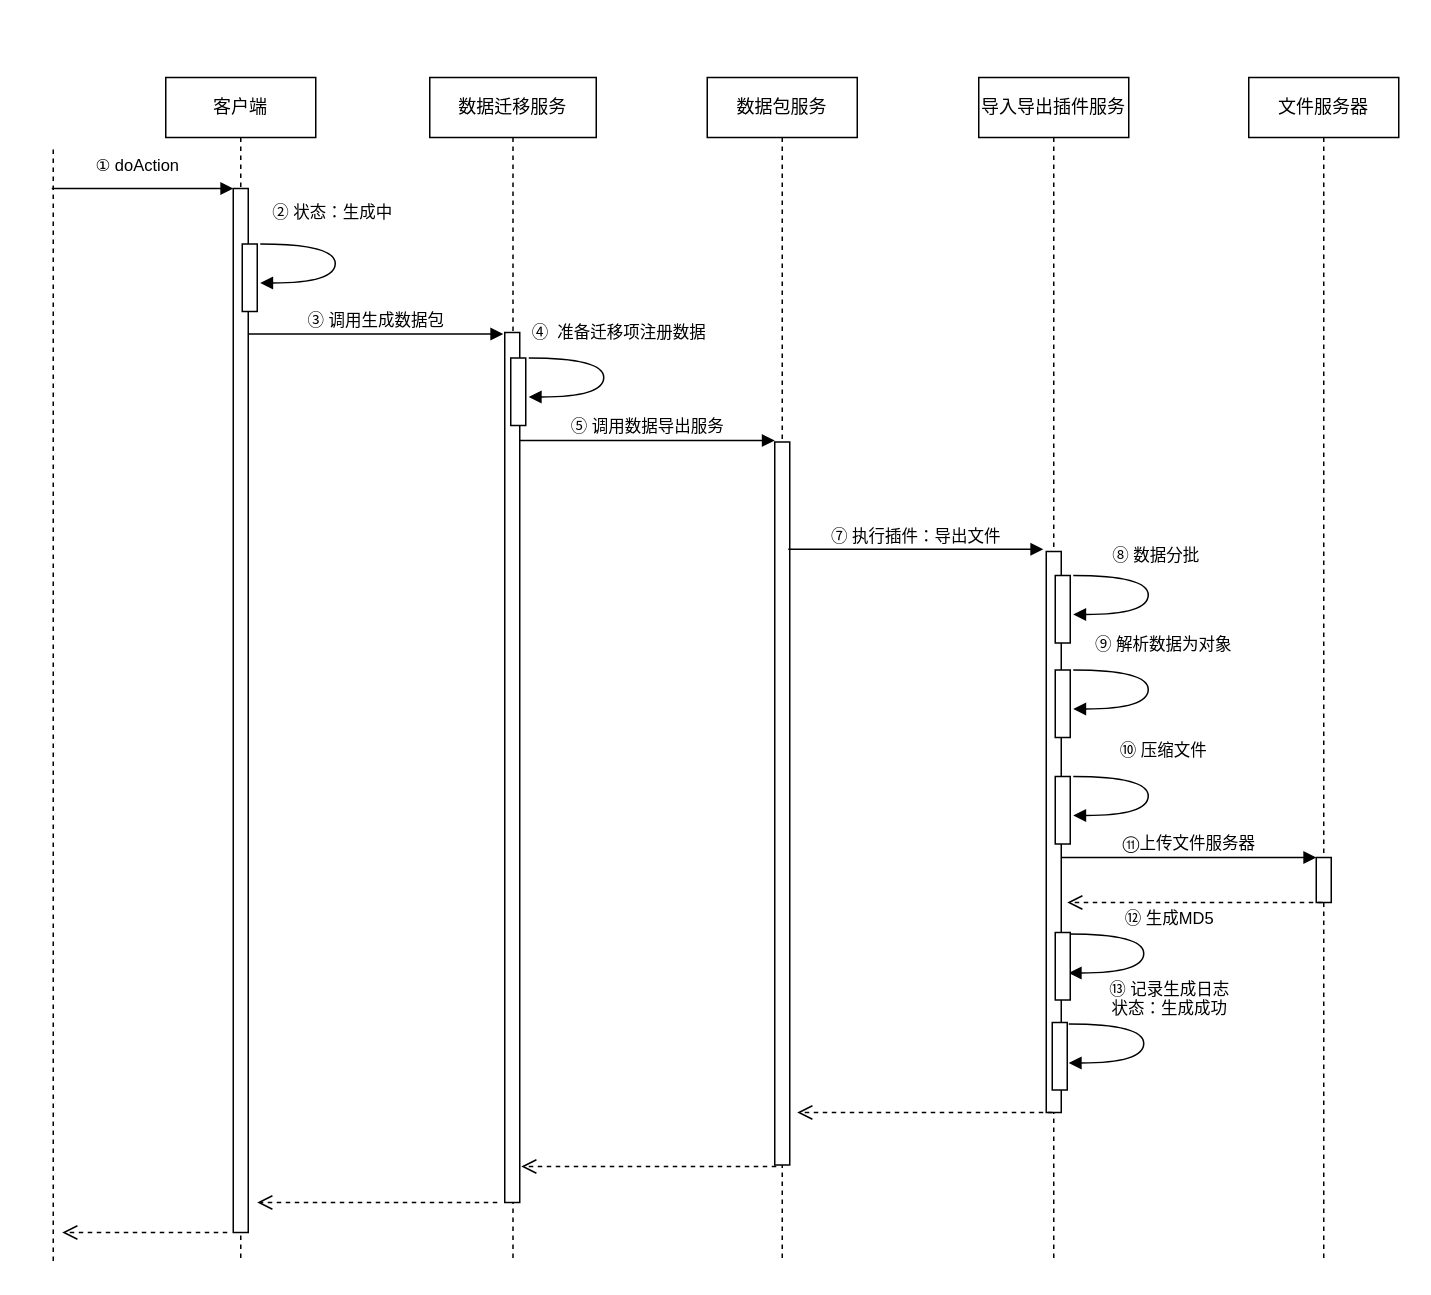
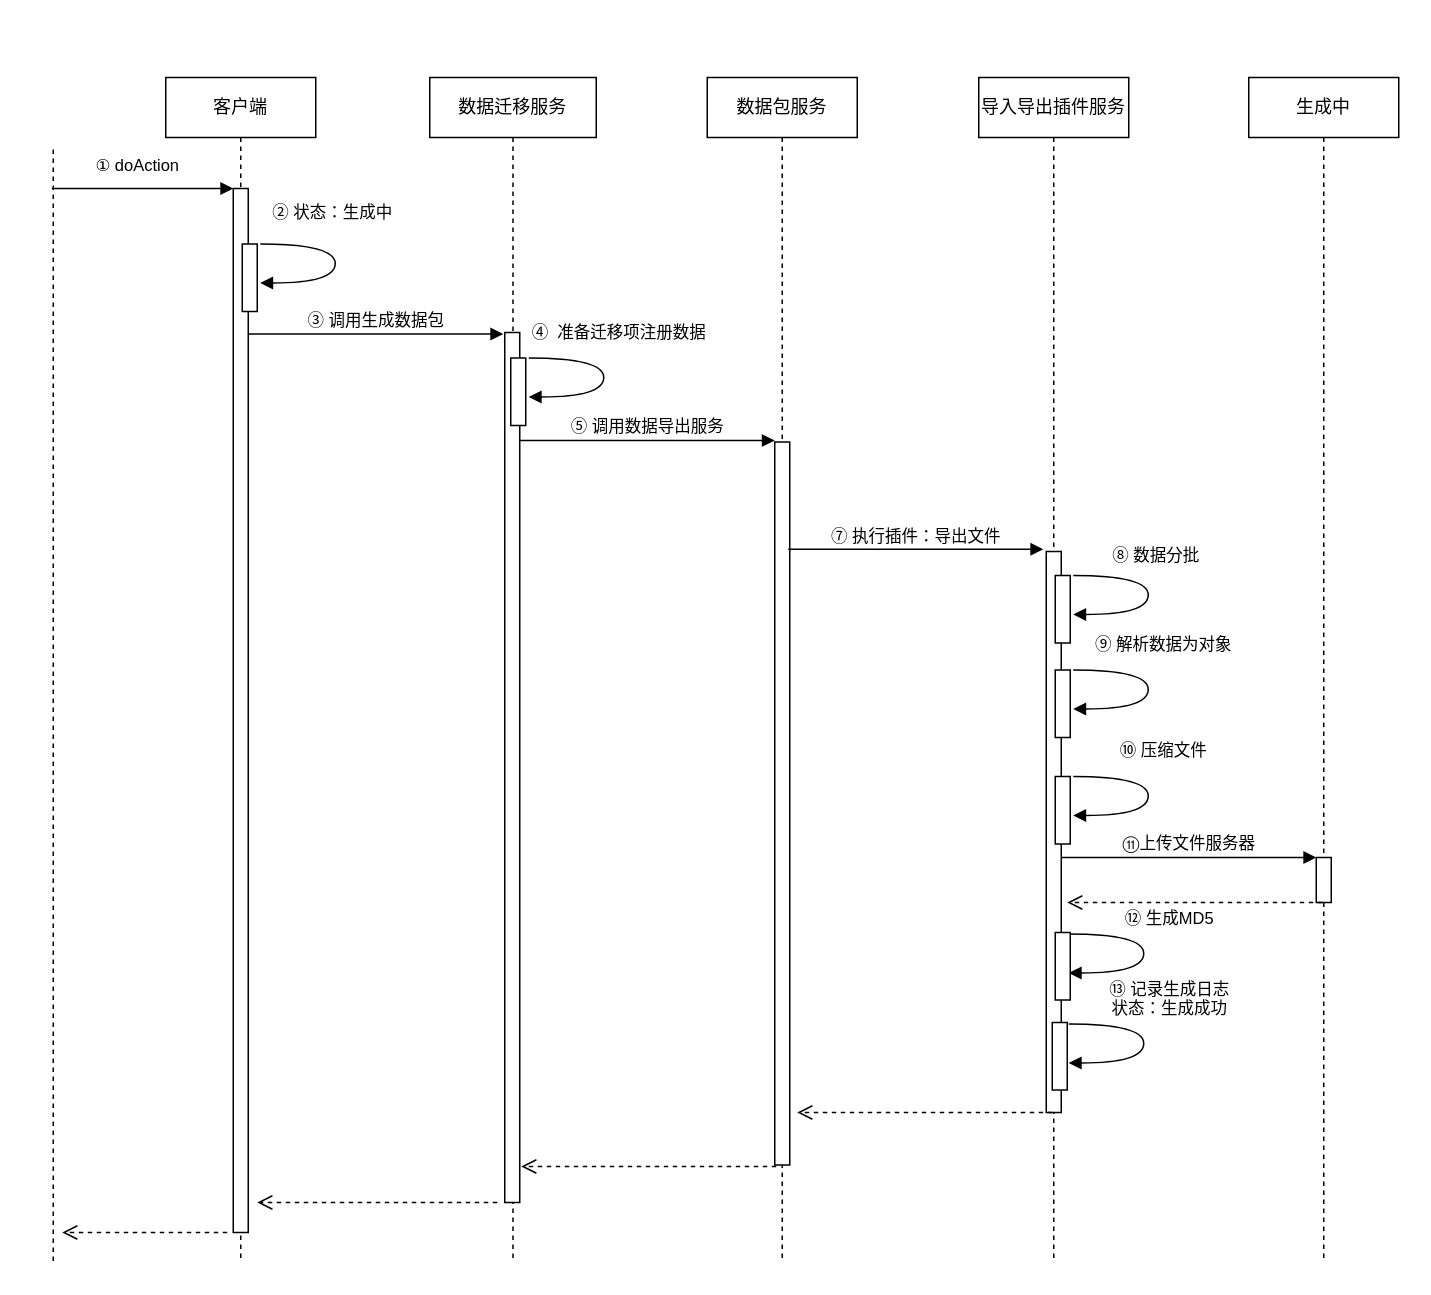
node "文件服务器": label "文件服务器" -> "生成中"
